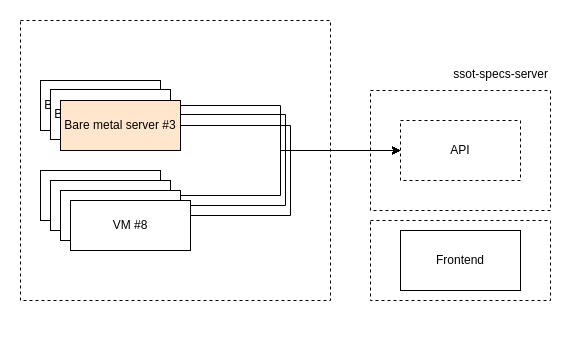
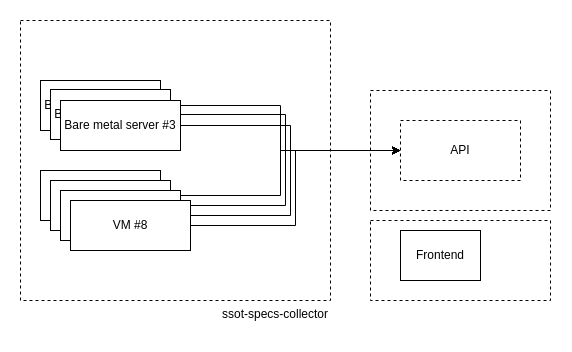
node "ssot-specs-server": removed
node "Bare metal server #3": fillcolor #ffe6cc -> #ffffff
edge "VM #8" -> "API": added
node "Frontend": size 120x60 -> 80x50
node "ssot-specs-collector": added
